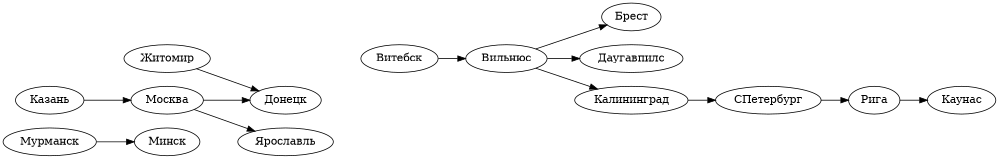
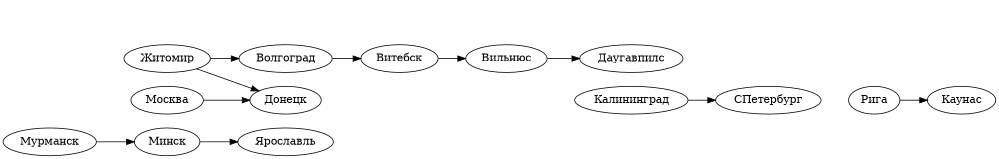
node "Брест": removed
node "Волгоград": added
edge "Вильнюс" -> "Калининград": removed
node "Казань": removed
edge "СПетербург" -> "Рига": removed
edge "Москва" -> "Ярославль": now "Минск" -> "Ярославль"
